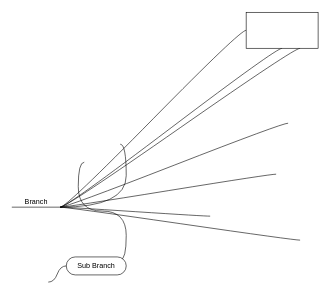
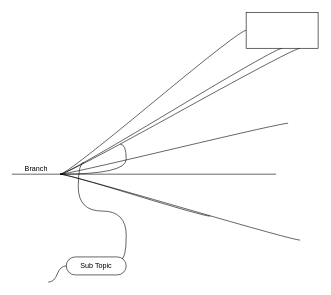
node "Branch": moved (36, 198) -> (36, 165)
node "Sub Branch": label "Sub Branch" -> "Sub Topic"
